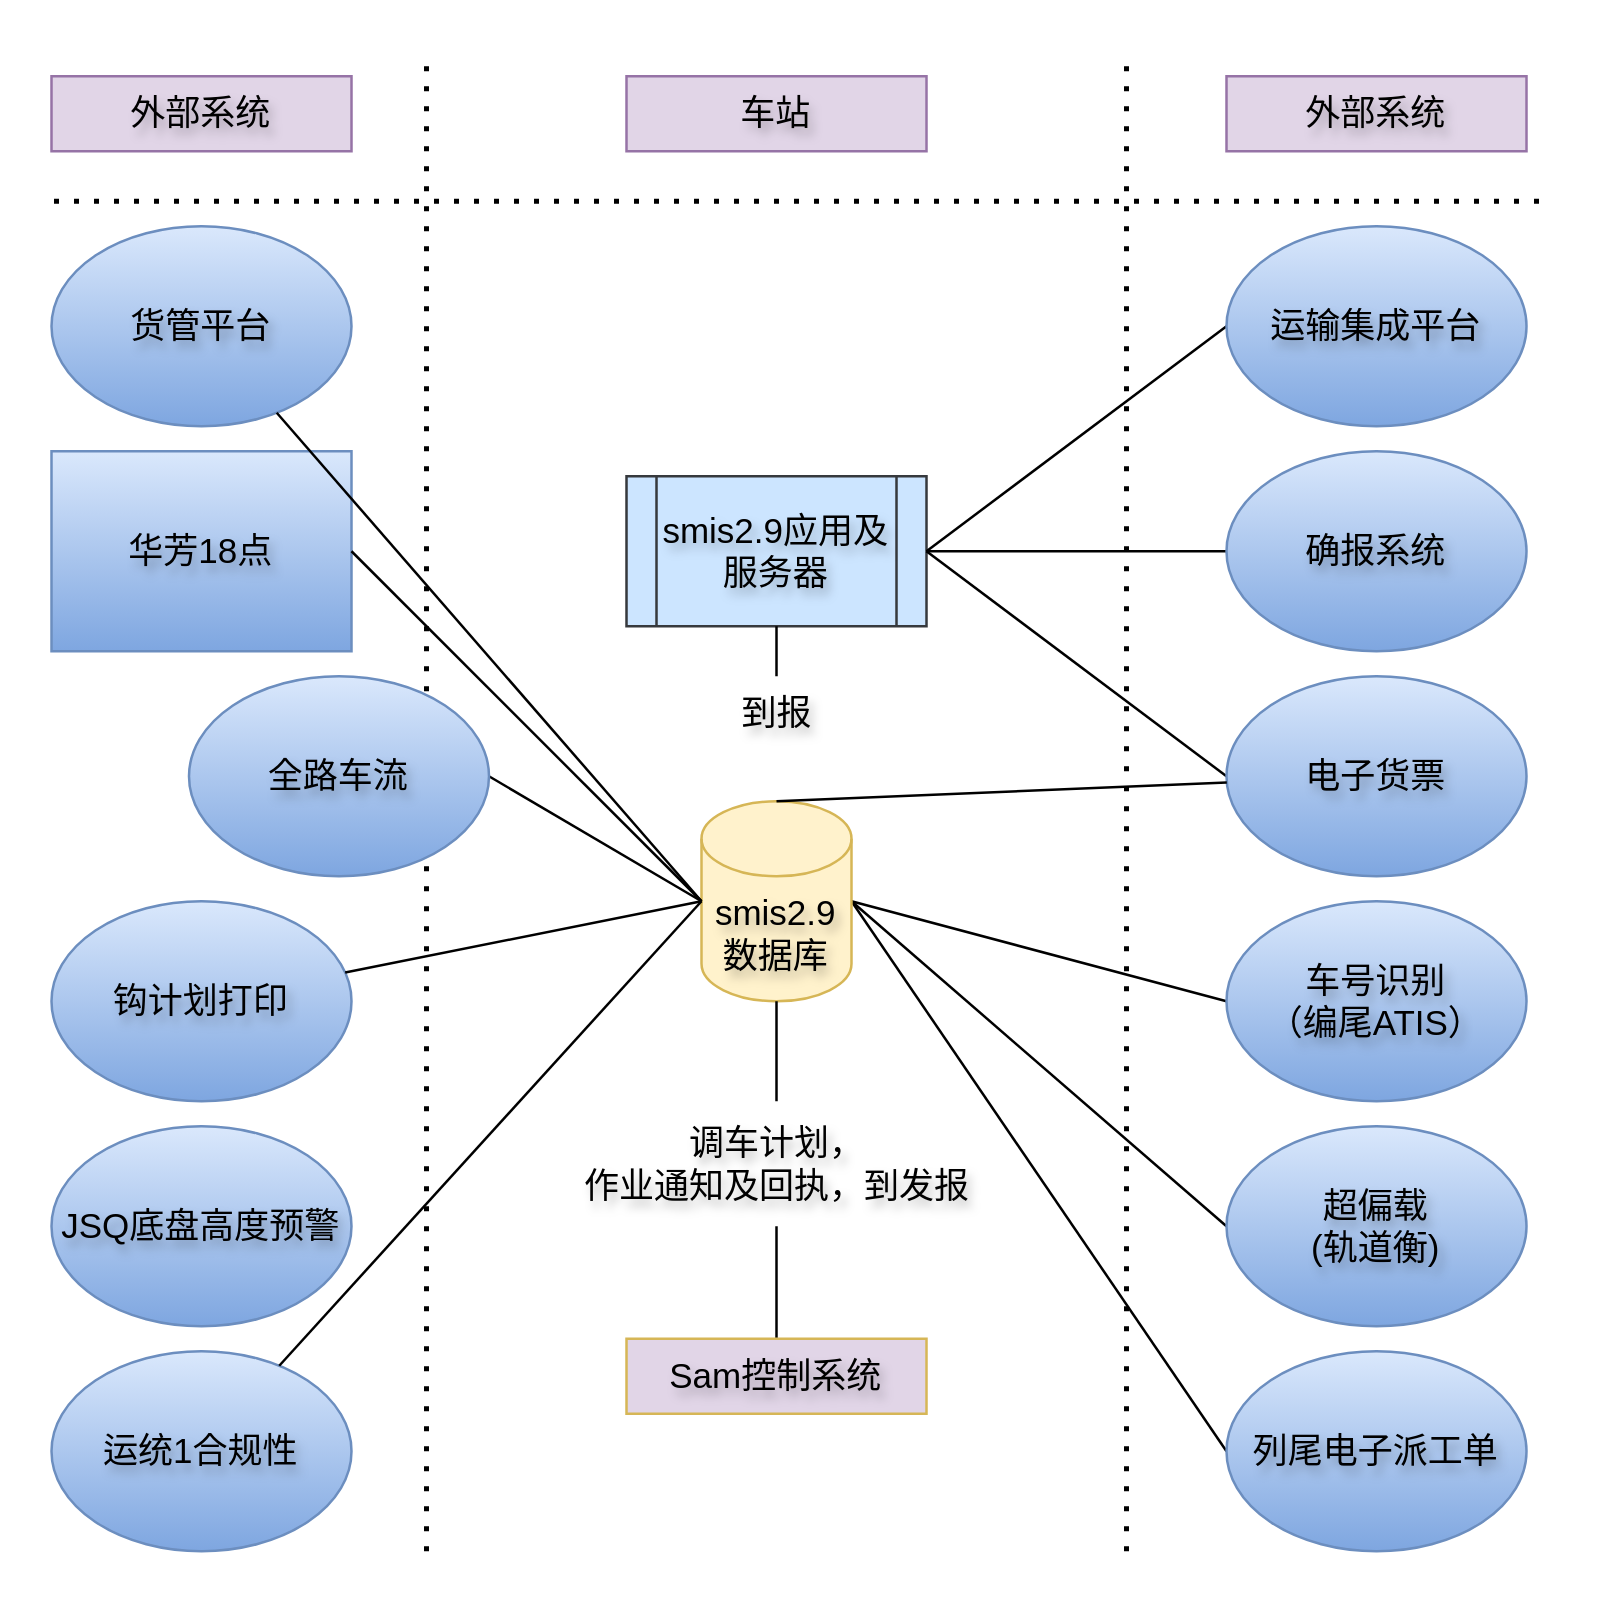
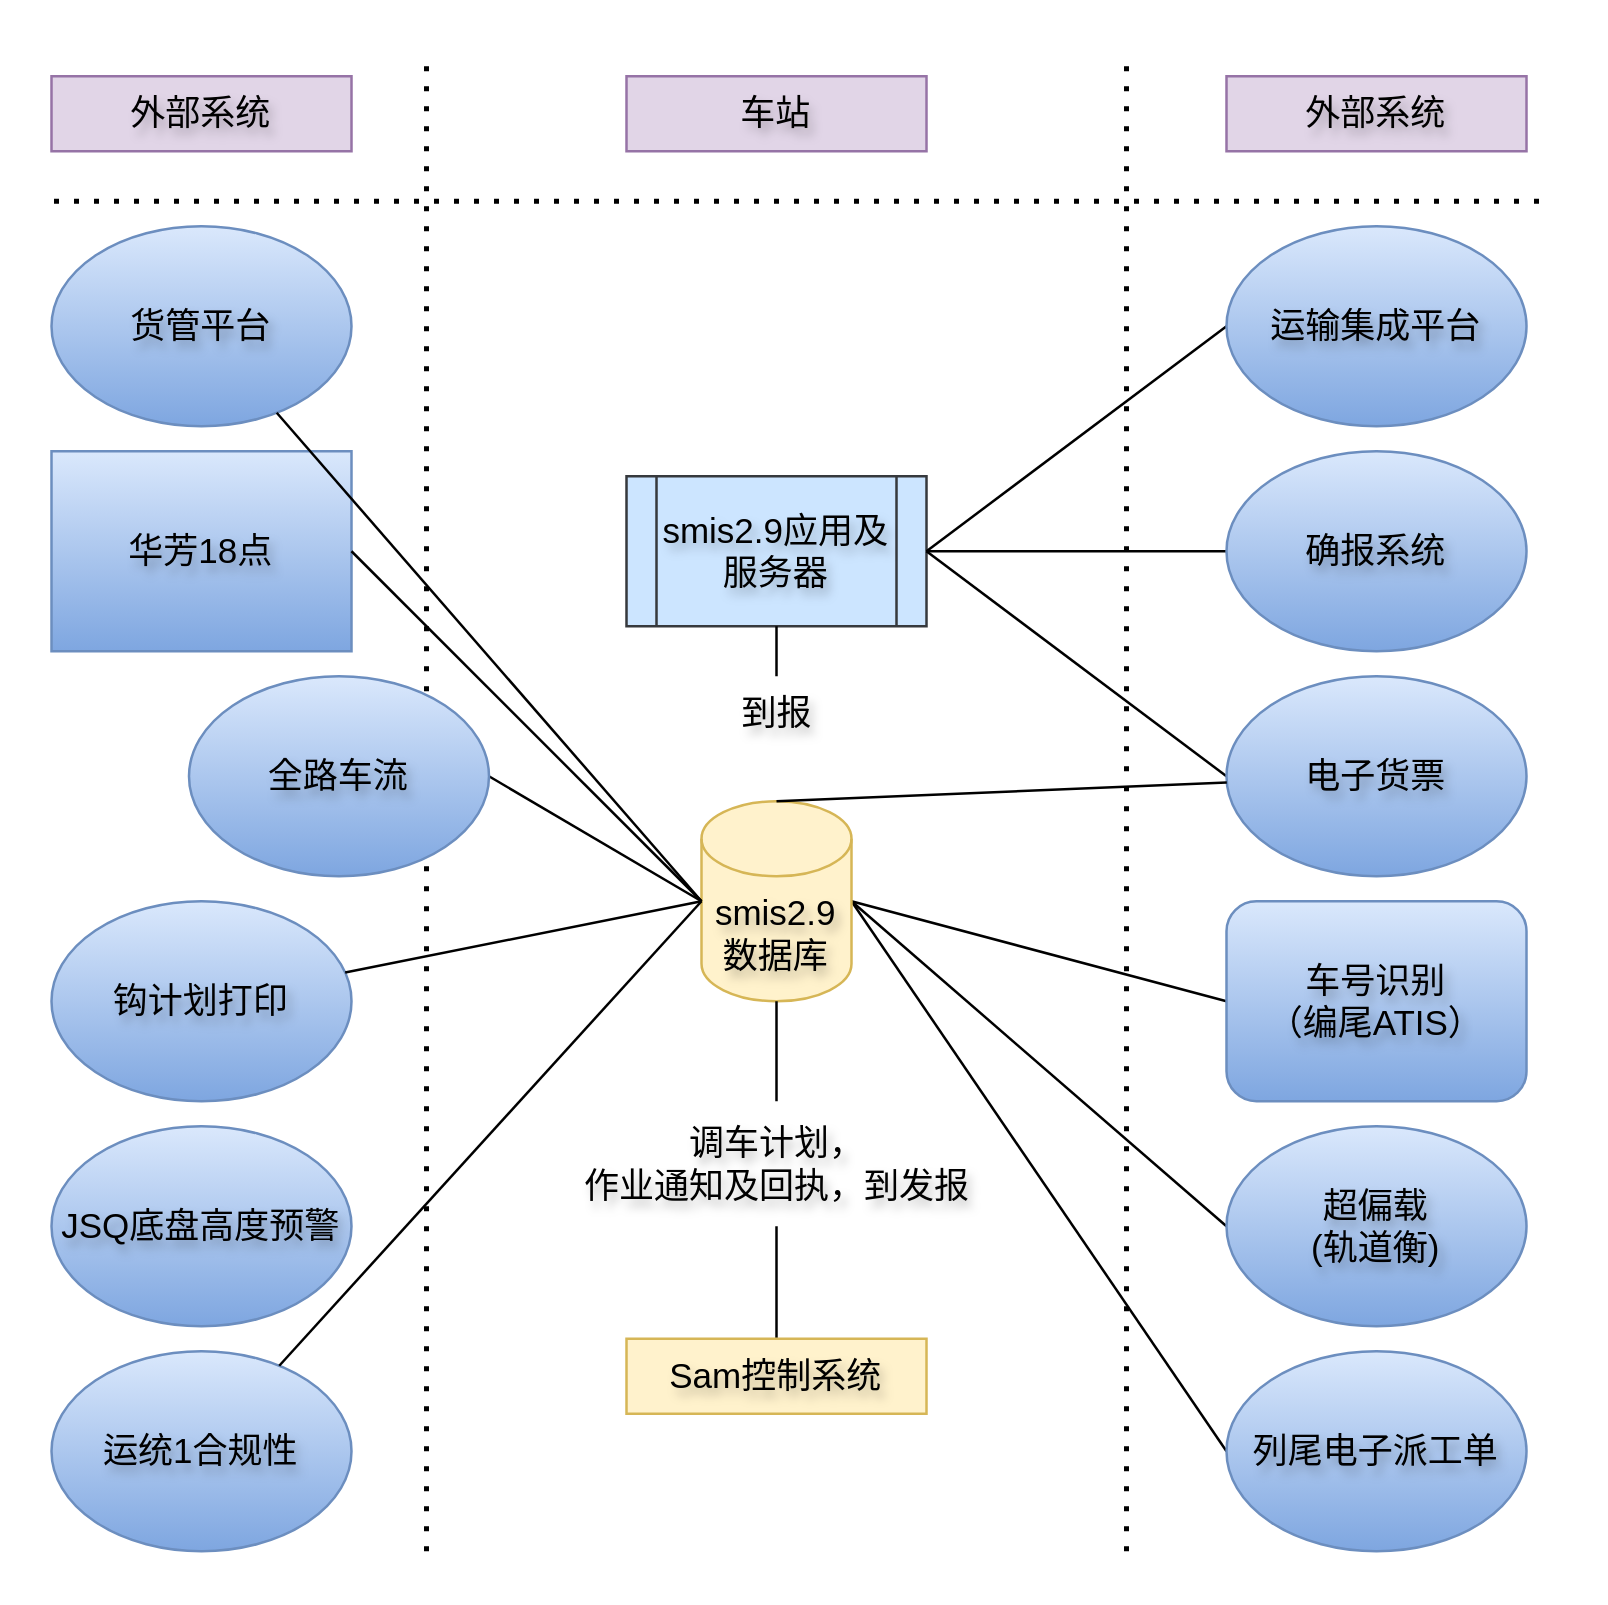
node "车号识别 （编尾ATIS）": shape ellipse -> rounded rectangle
node "Sam控制系统": fillcolor #e1d5e7 -> #fff2cc
